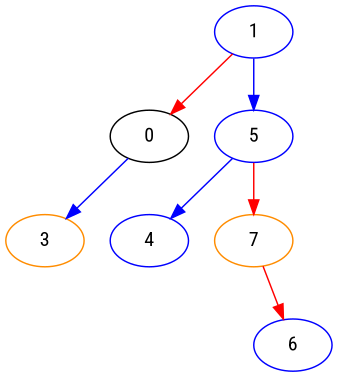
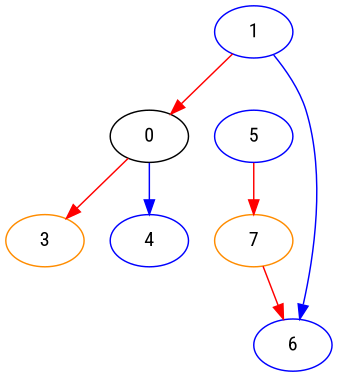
edge "1" -> "5": now "1" -> "6"
edge "0" -> "3": color blue -> red
edge "5" -> "4": now "0" -> "4"
